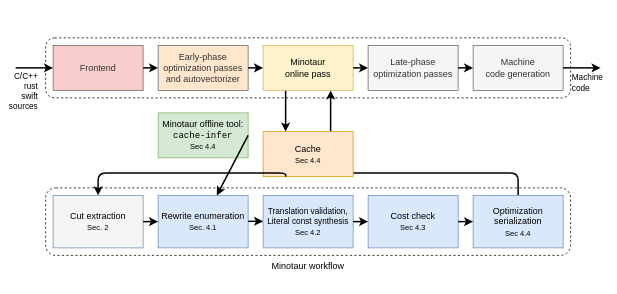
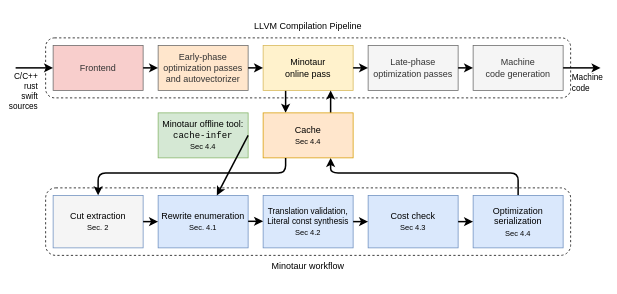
node "LLVM Compilation Pipeline": added
node "Cache Sec 4.4": moved (308, 154) -> (308, 135)
